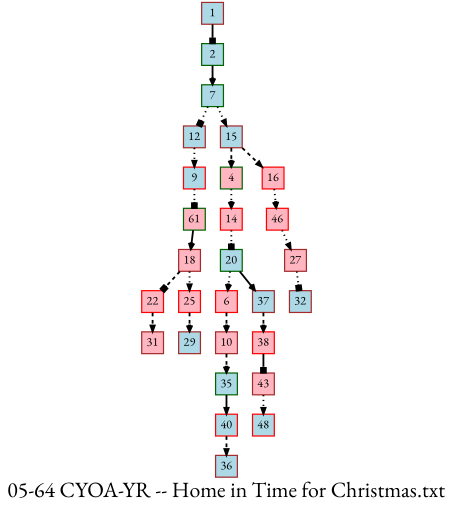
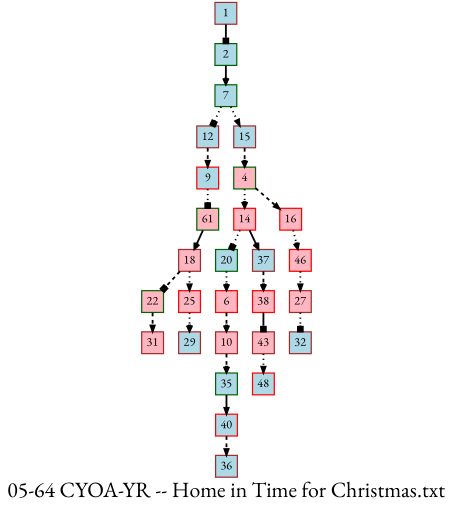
edge "12" -> "9": style dotted -> dashed
edge "15" -> "16": now "4" -> "16"
edge "20" -> "37": now "14" -> "37"
node "22": color red -> darkgreen
edge "25" -> "29": style dashed -> dotted
